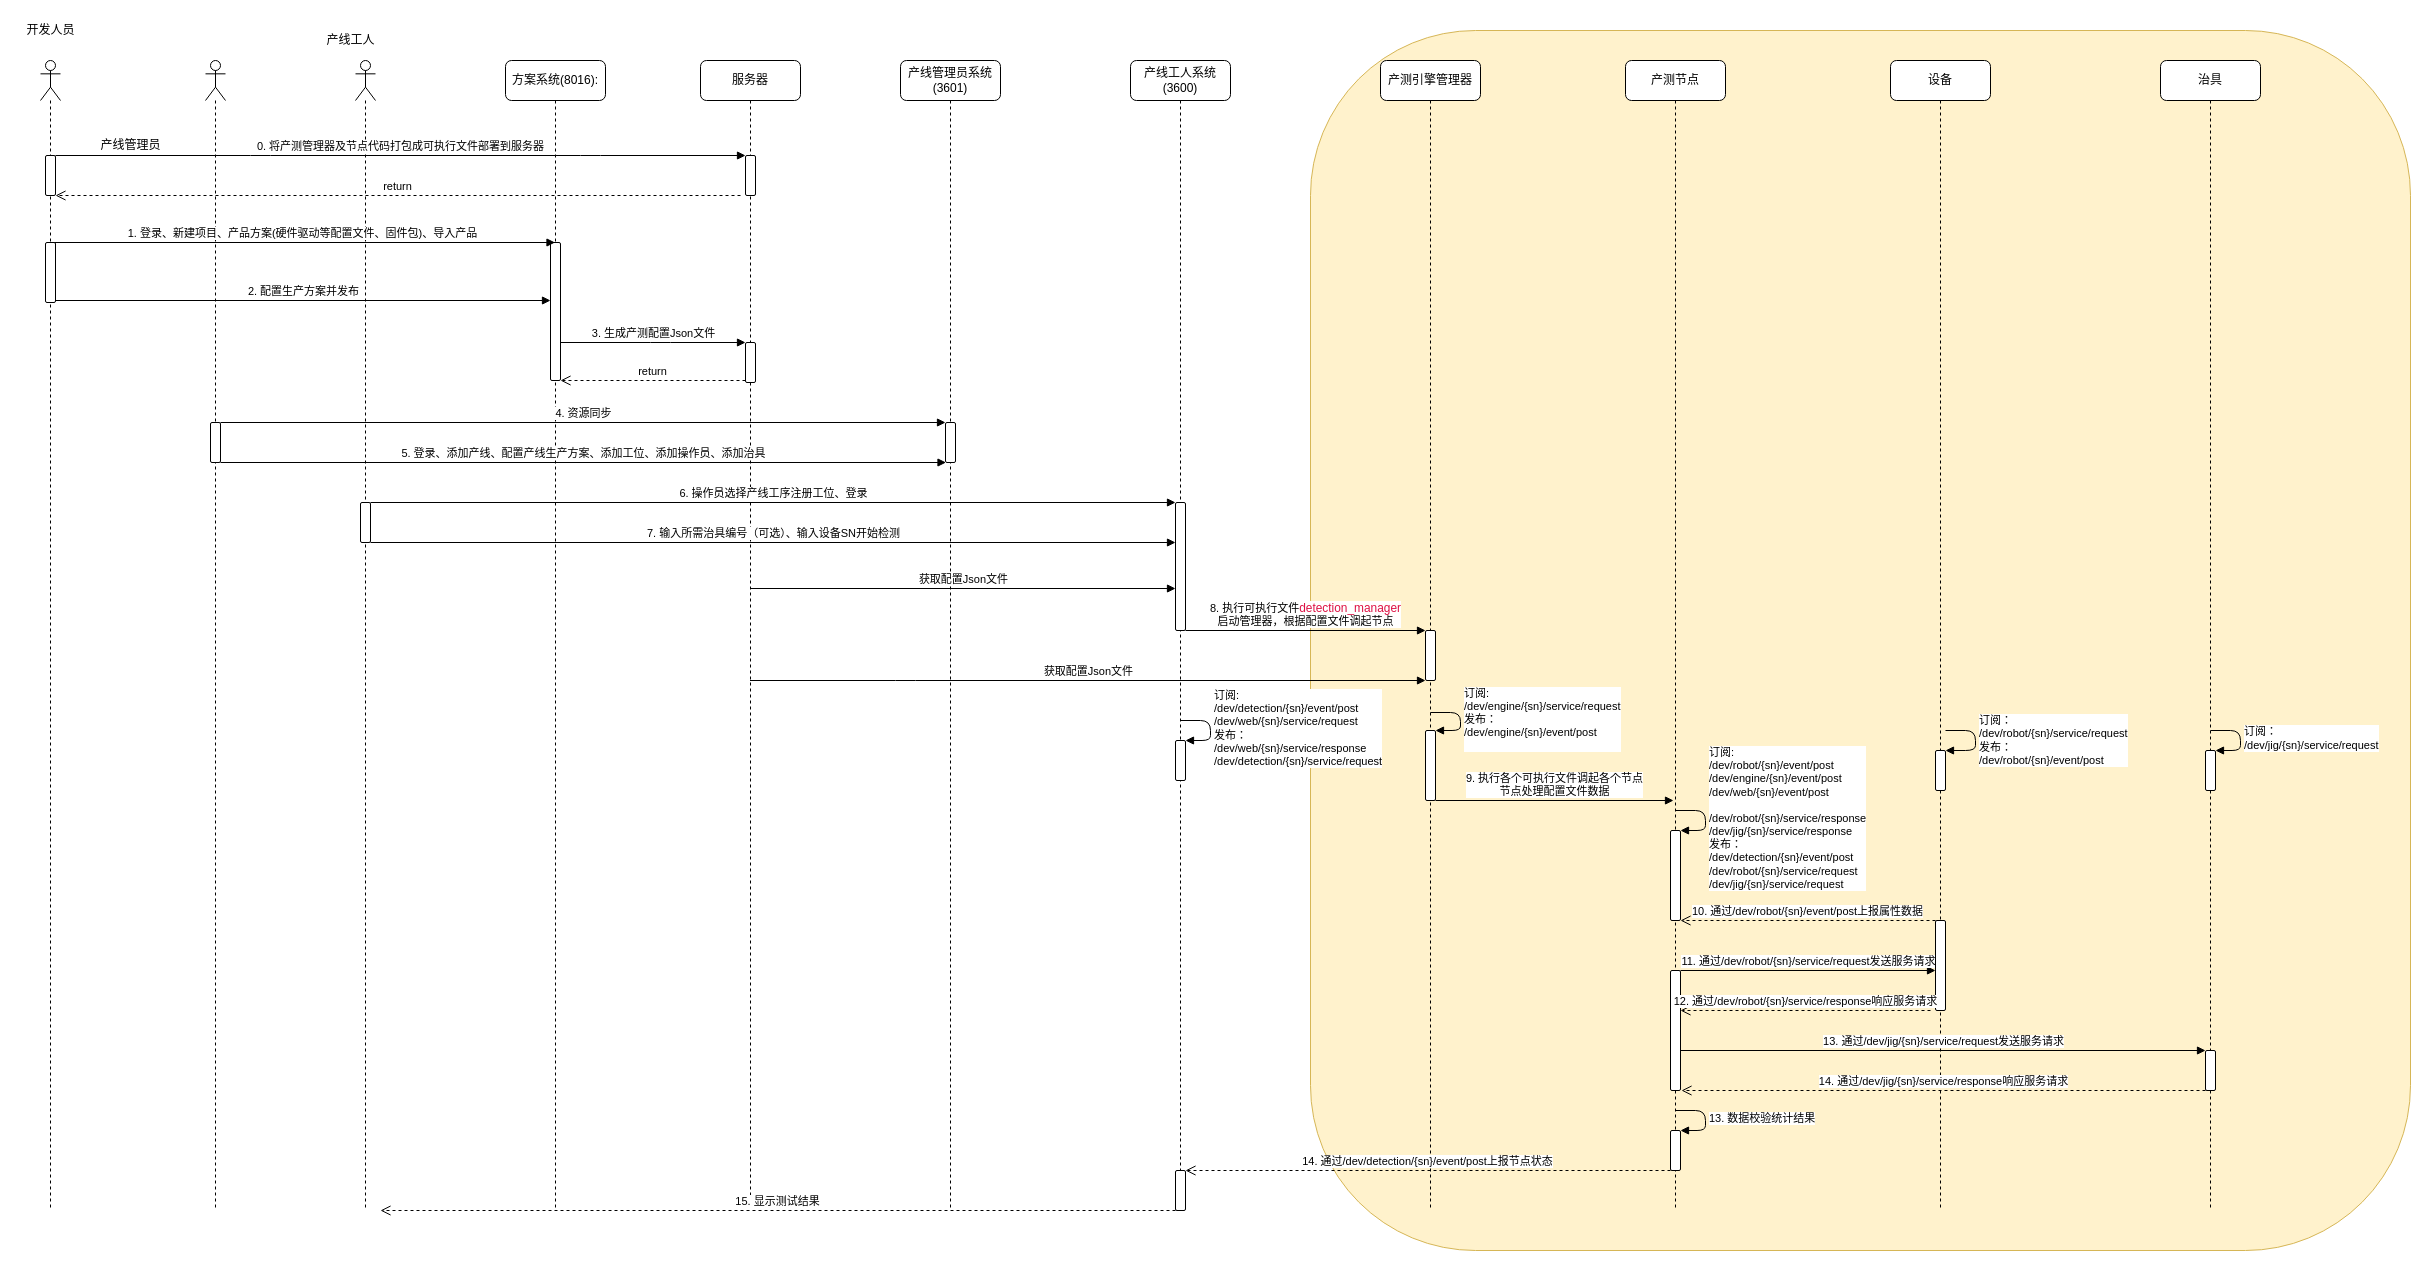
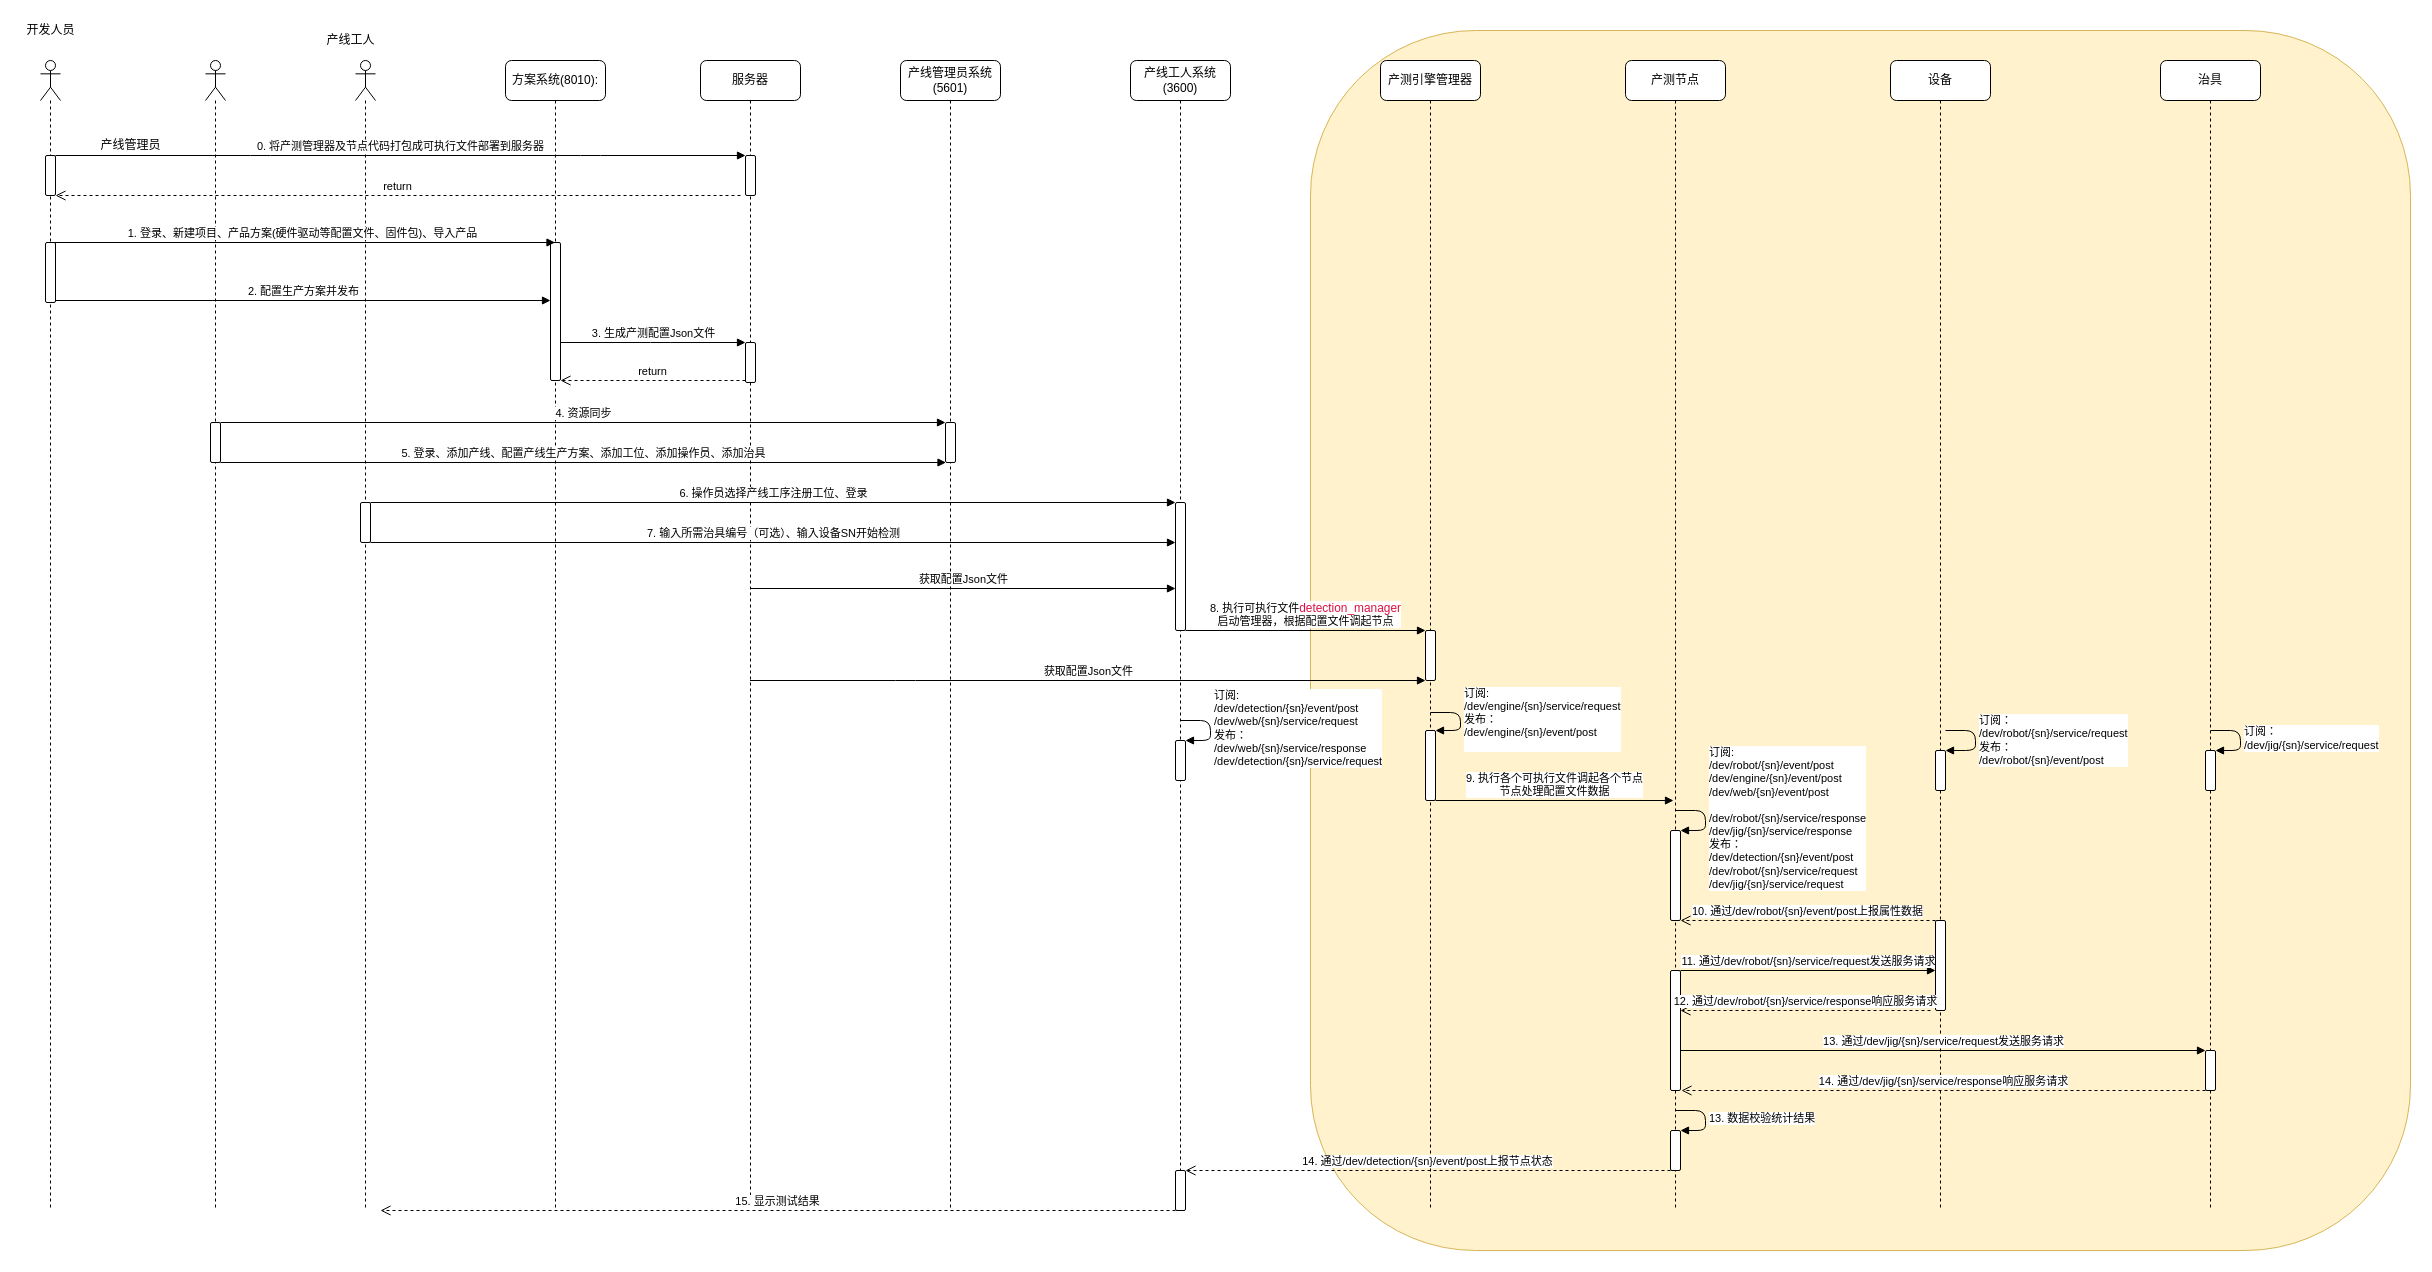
node "方案系统(8016):": label "方案系统(8016):" -> "方案系统(8010):"
node "产线管理员系统(3601)": label "产线管理员系统(3601)" -> "产线管理员系统(5601)"
